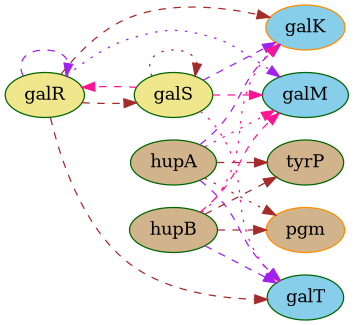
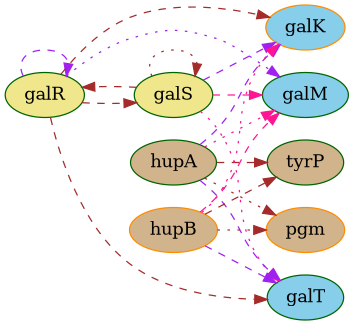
edge "galS" -> "galR": color deeppink -> brown
node "hupB": color darkgreen -> darkorange
edge "hupB" -> "pgm": style dashed -> dotted
